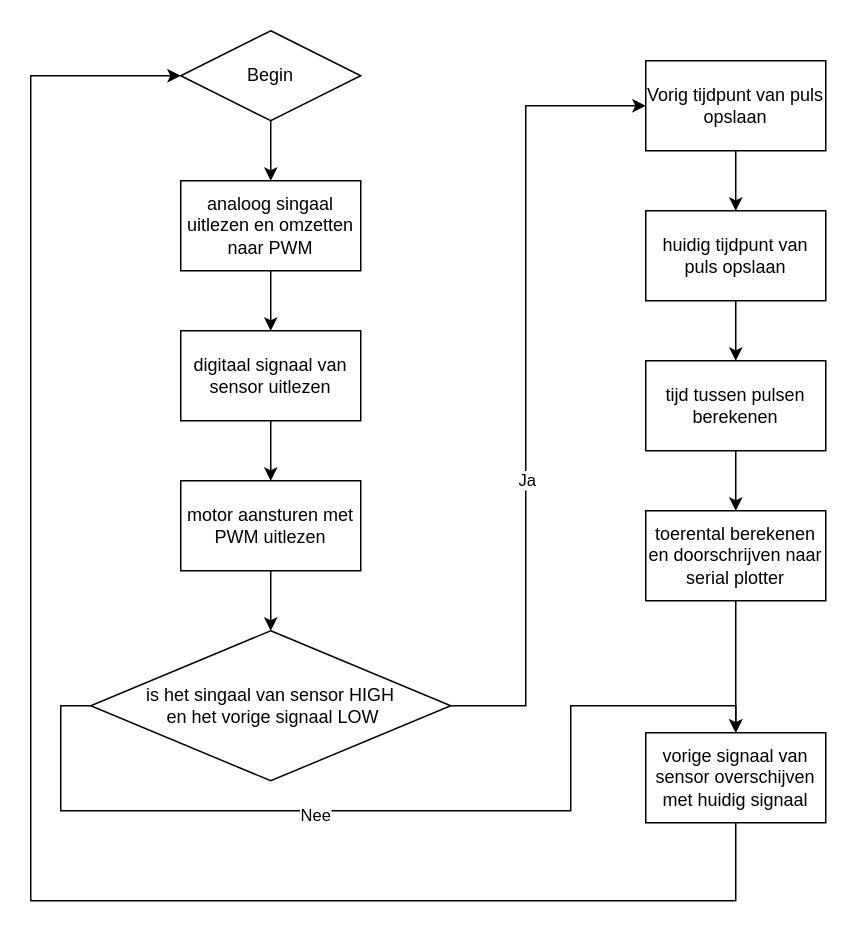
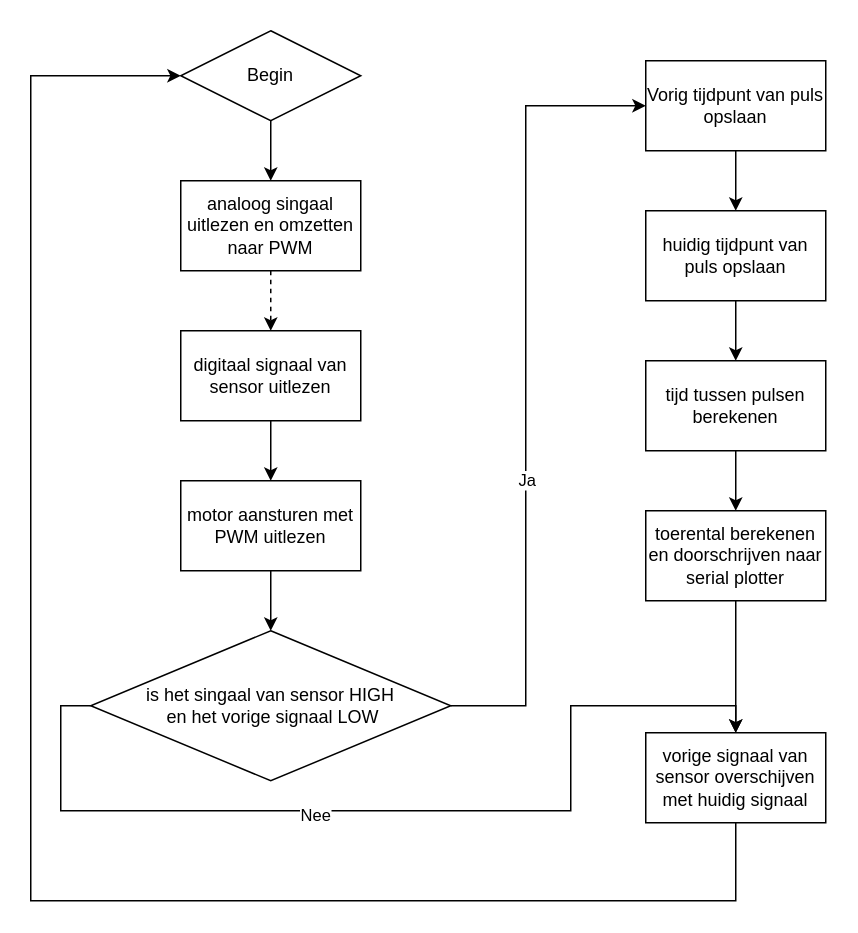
edge "analoog singaal uitlezen en omzetten naar PWM" -> "digitaal signaal van sensor uitlezen": style solid -> dashed
